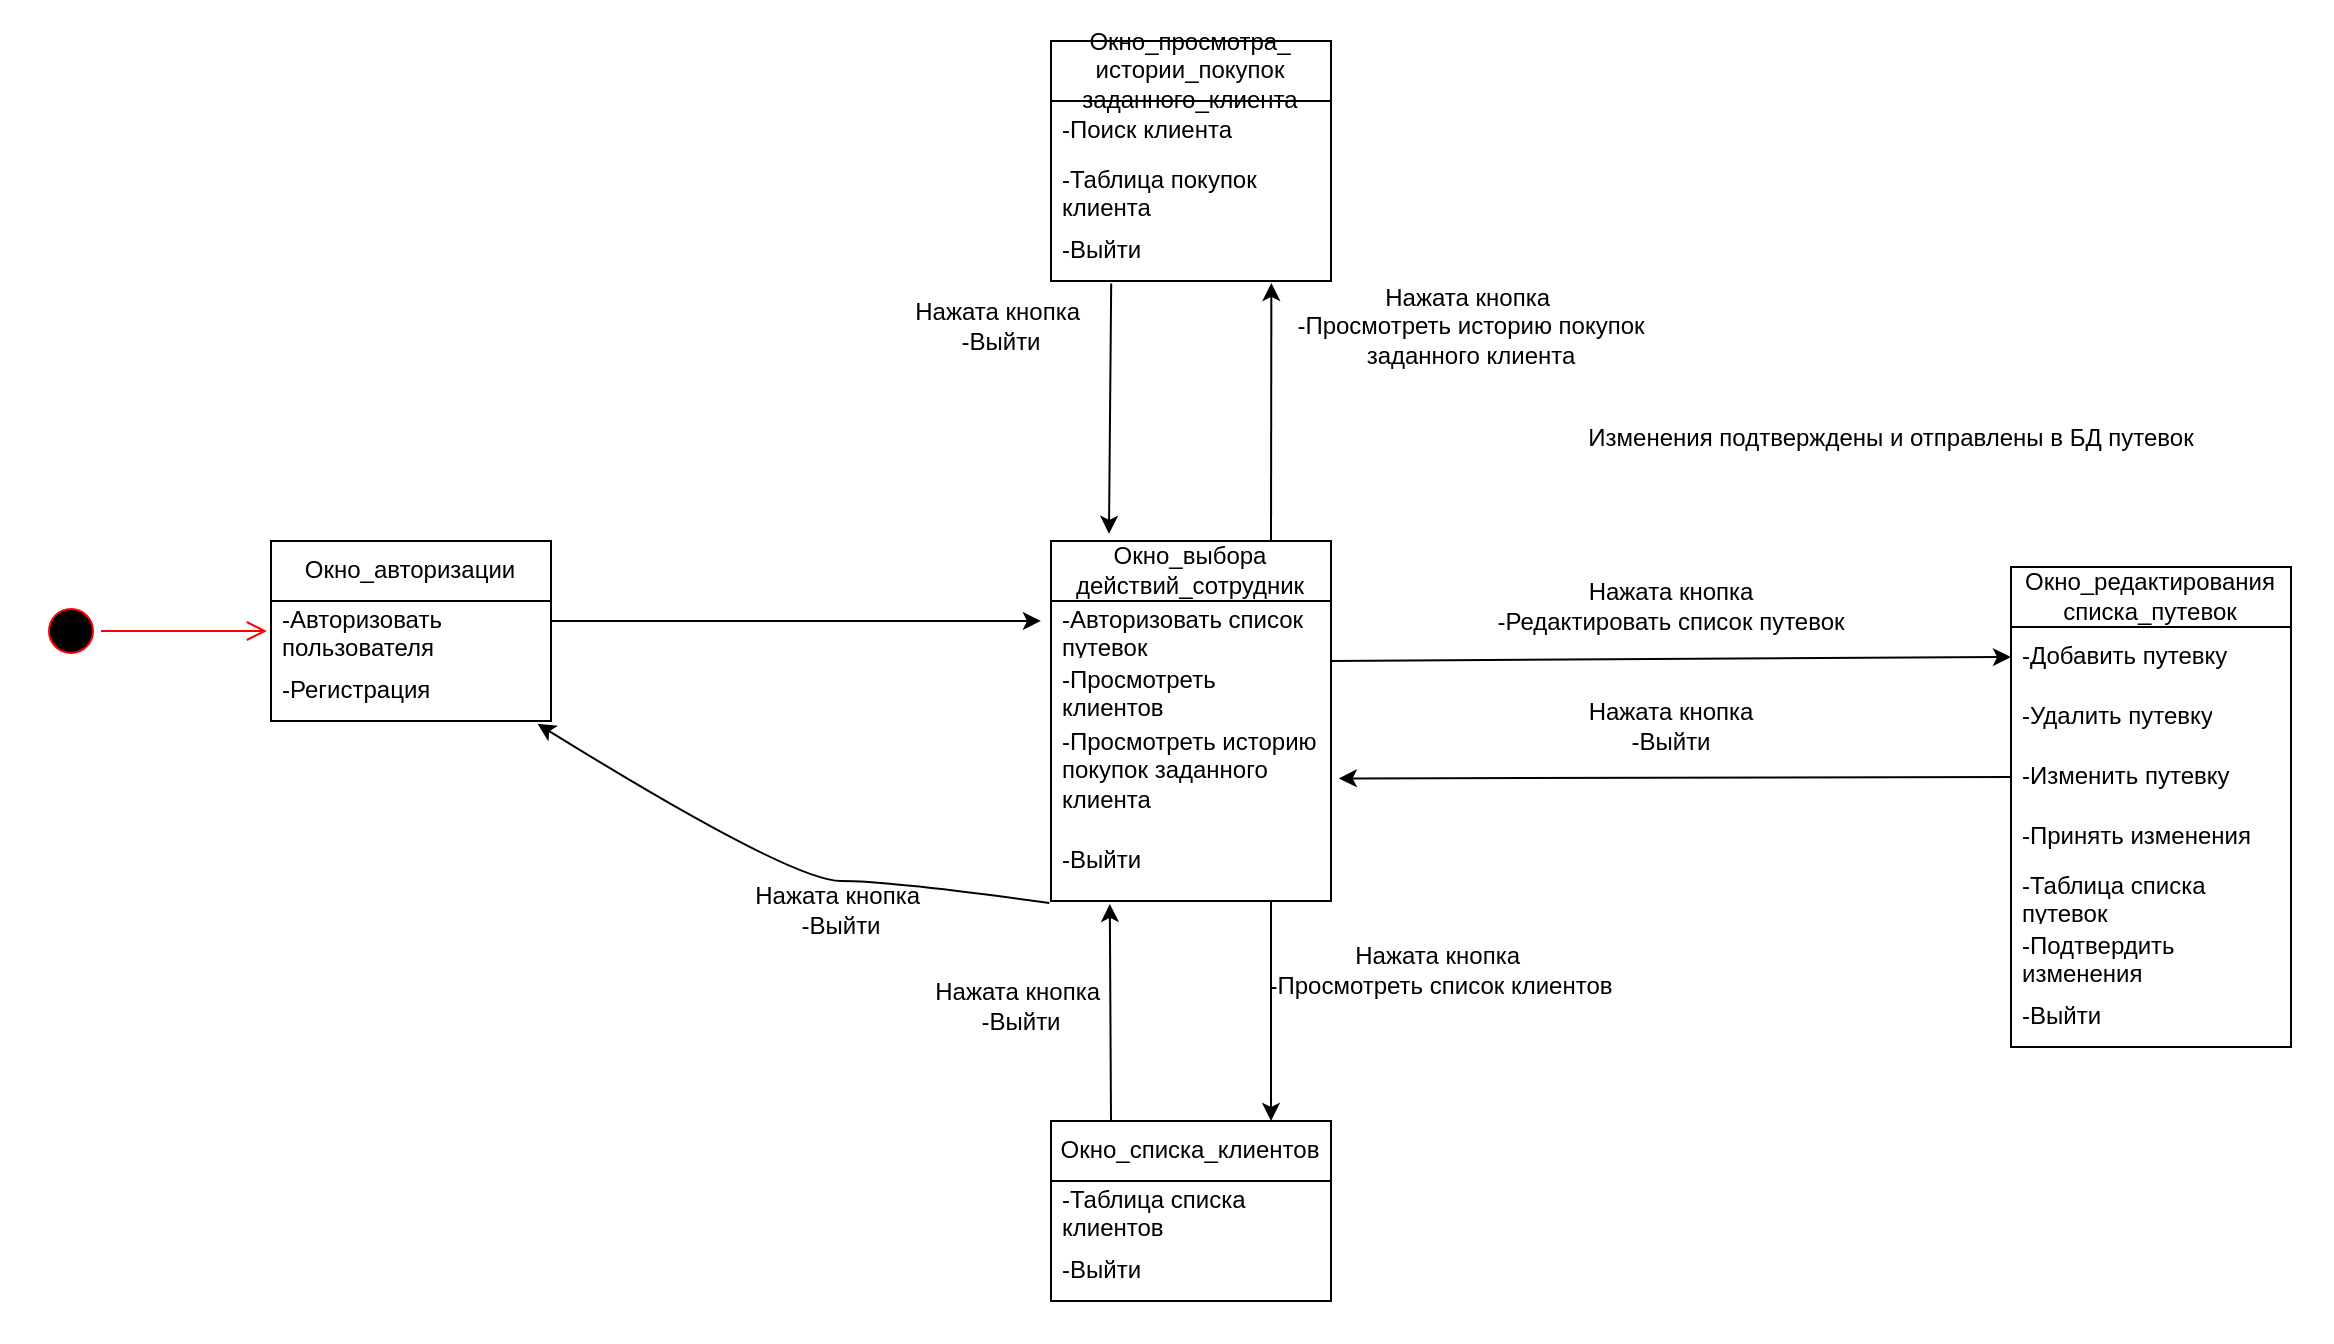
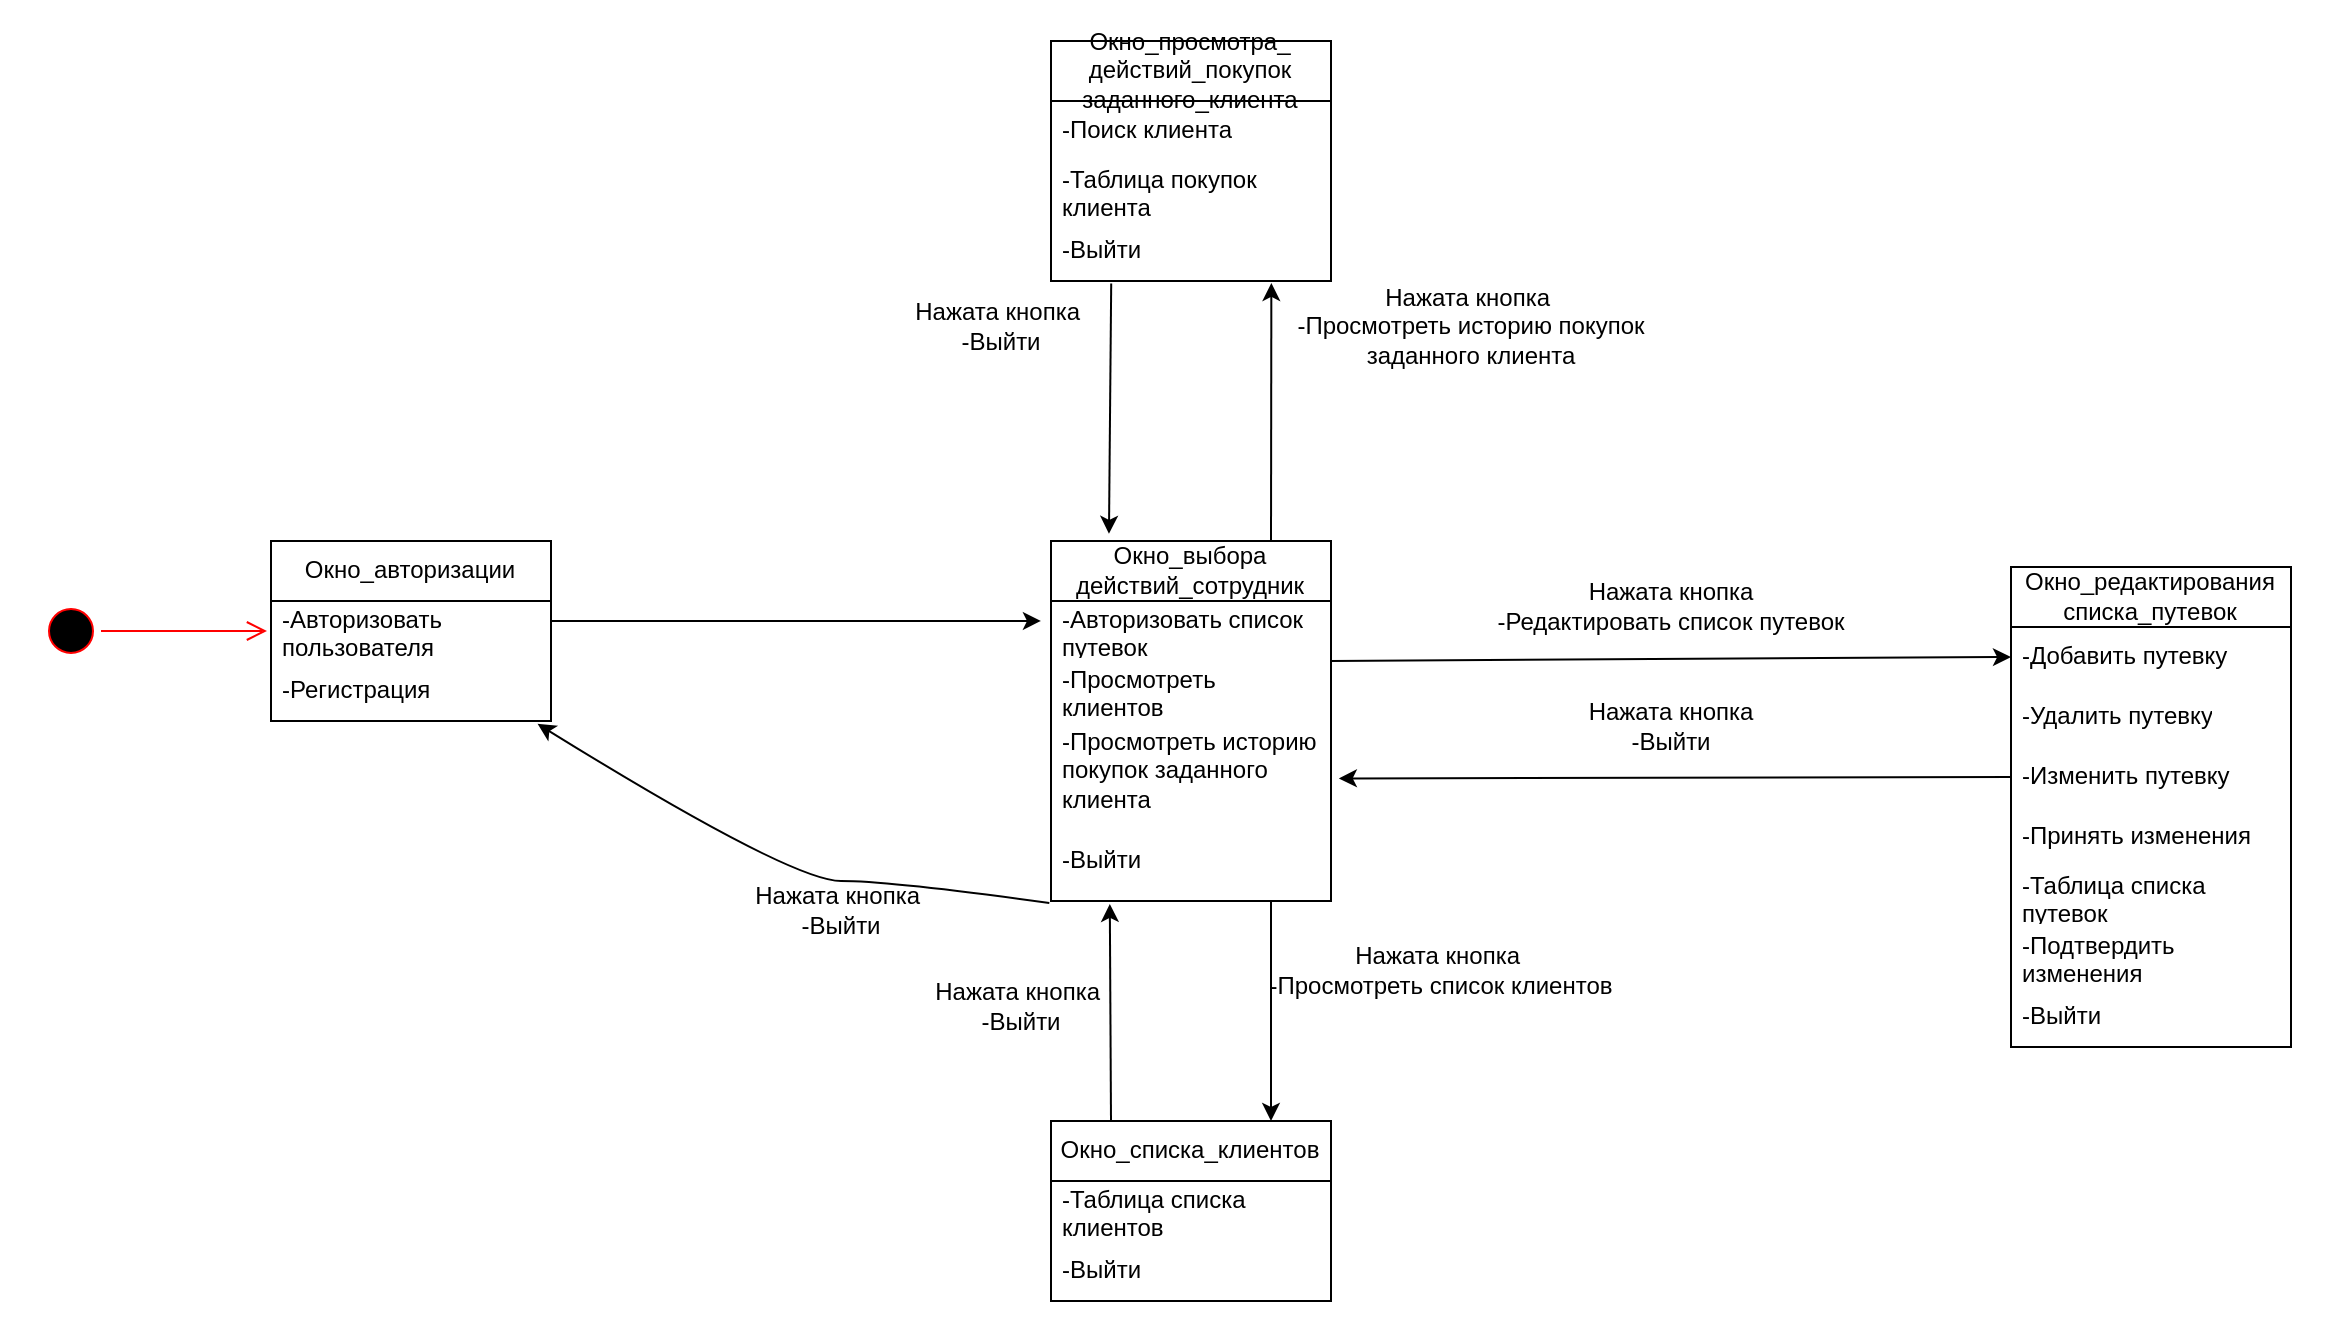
node "Окно_просмотра_ истории_покупок заданного_клиента": label "Окно_просмотра_ истории_покупок заданного_клиента" -> "Окно_просмотра_ действий_покупок заданного_клиента"
node "Изменения подтверждены и отправлены в БД путевок": removed
